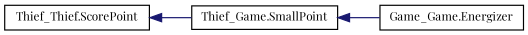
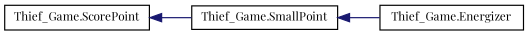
node "Thief_Thief.ScorePoint": label "Thief_Thief.ScorePoint" -> "Thief_Game.ScorePoint"
node "Game_Game.Energizer": label "Game_Game.Energizer" -> "Thief_Game.Energizer"
